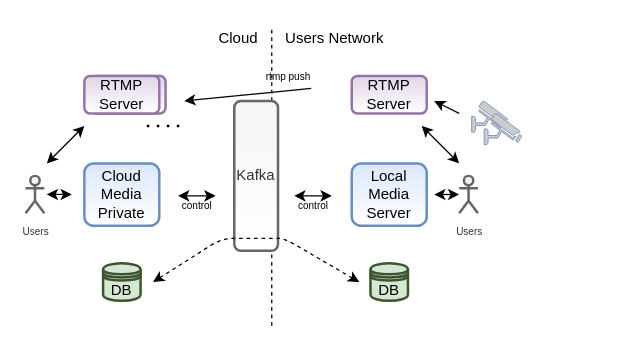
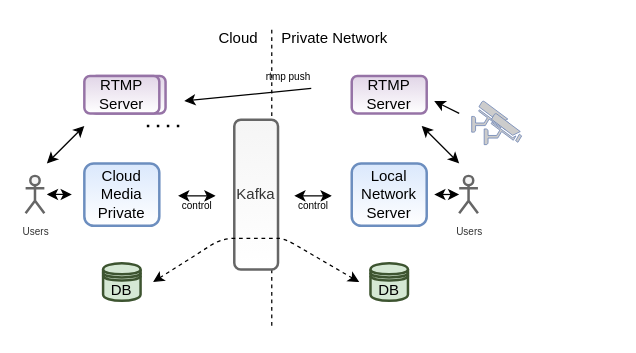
node "Users Network": label "Users Network" -> "Private Network"
node "Kafka": moved (256, 176) -> (256, 194)
node "Local Media Server": label "Local Media Server" -> "Local Network Server"
